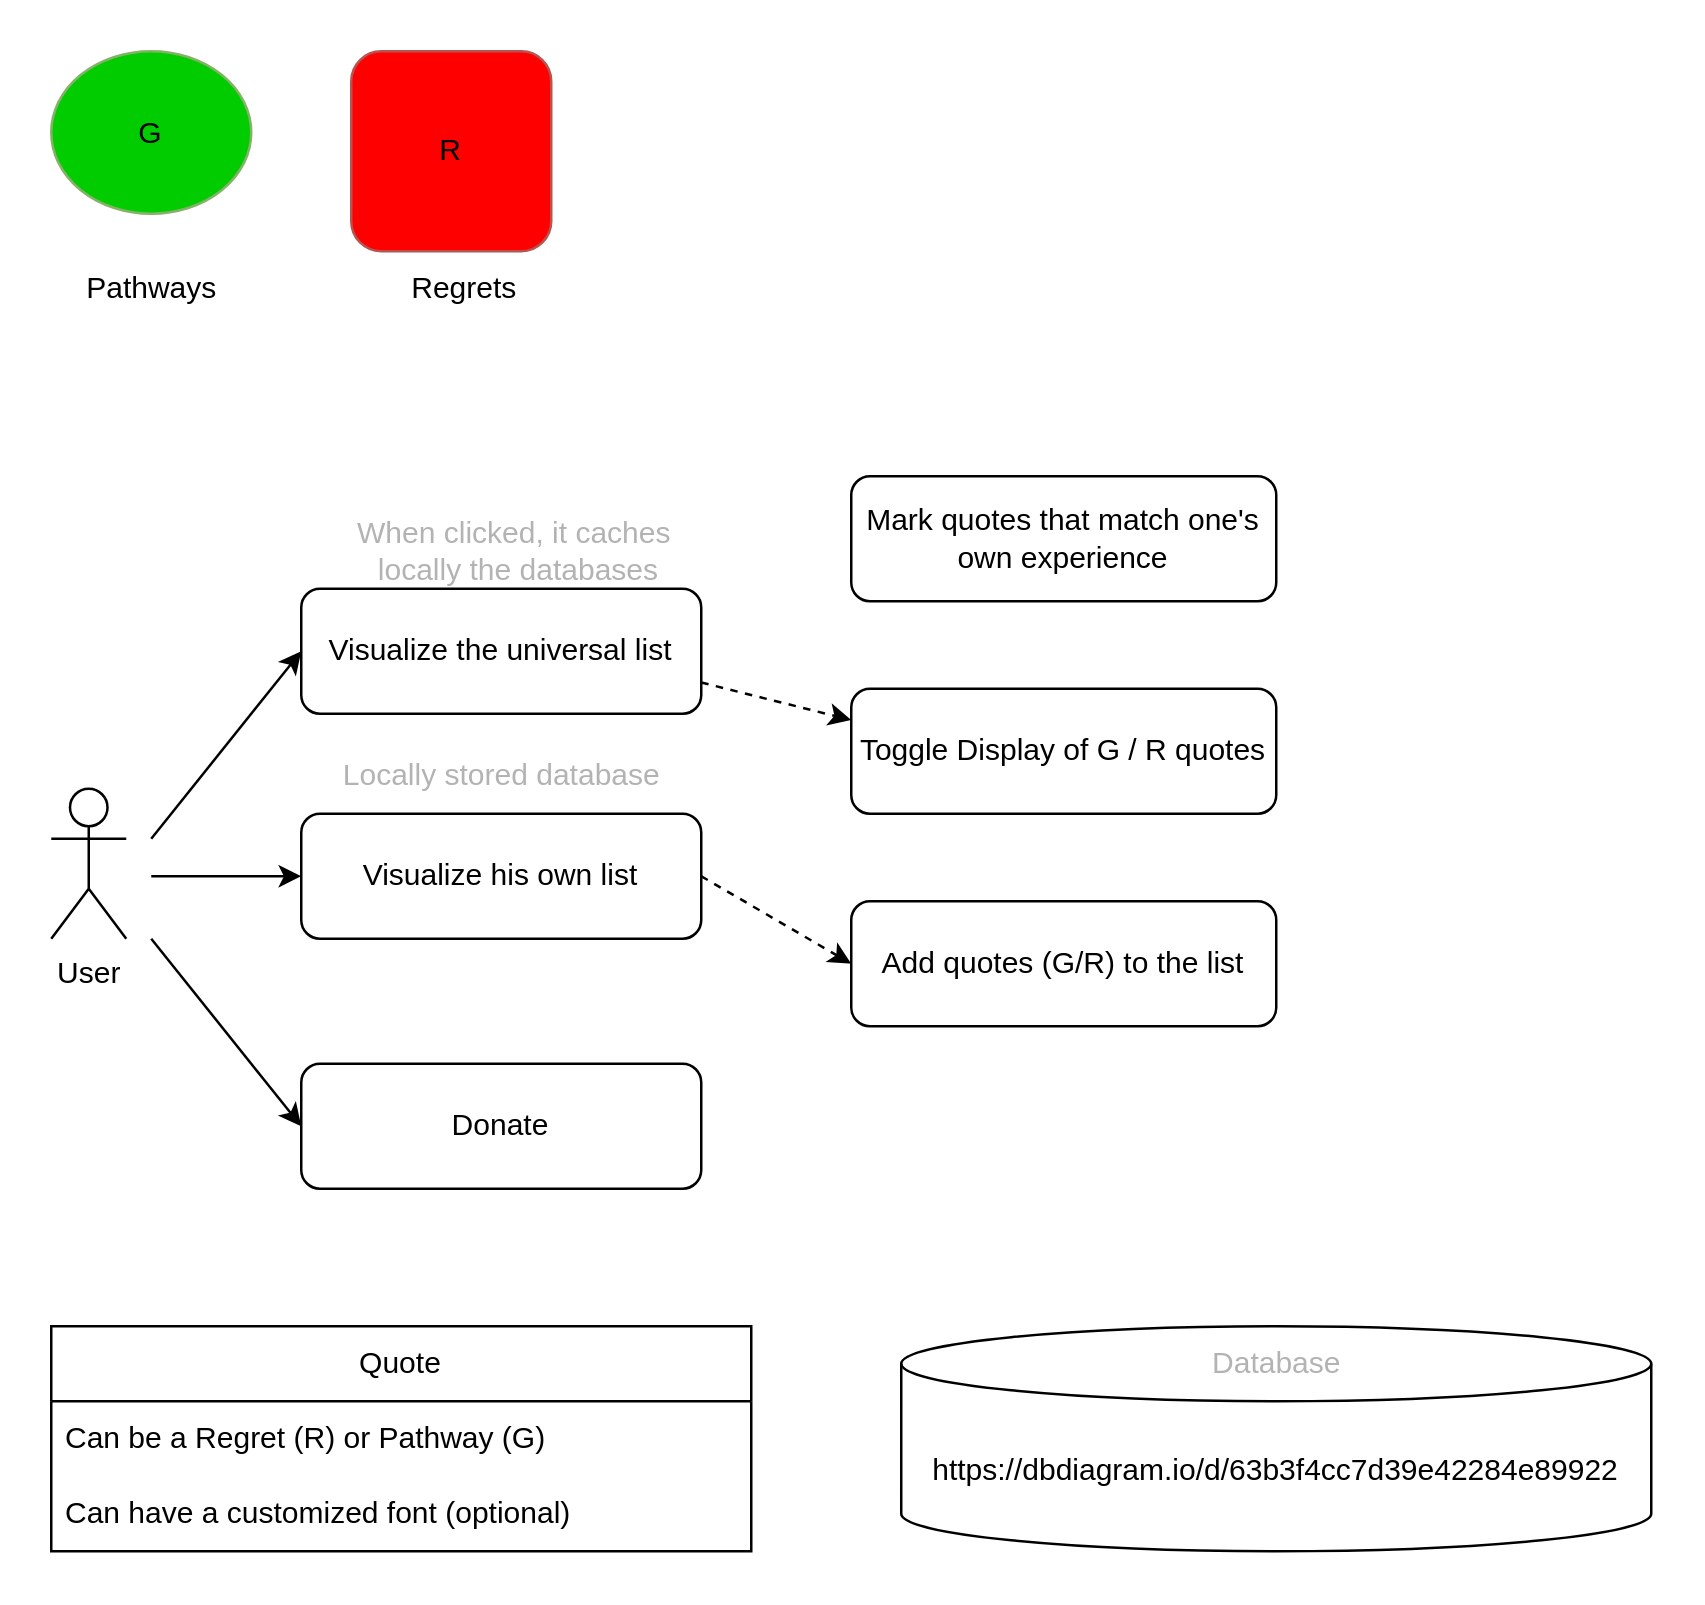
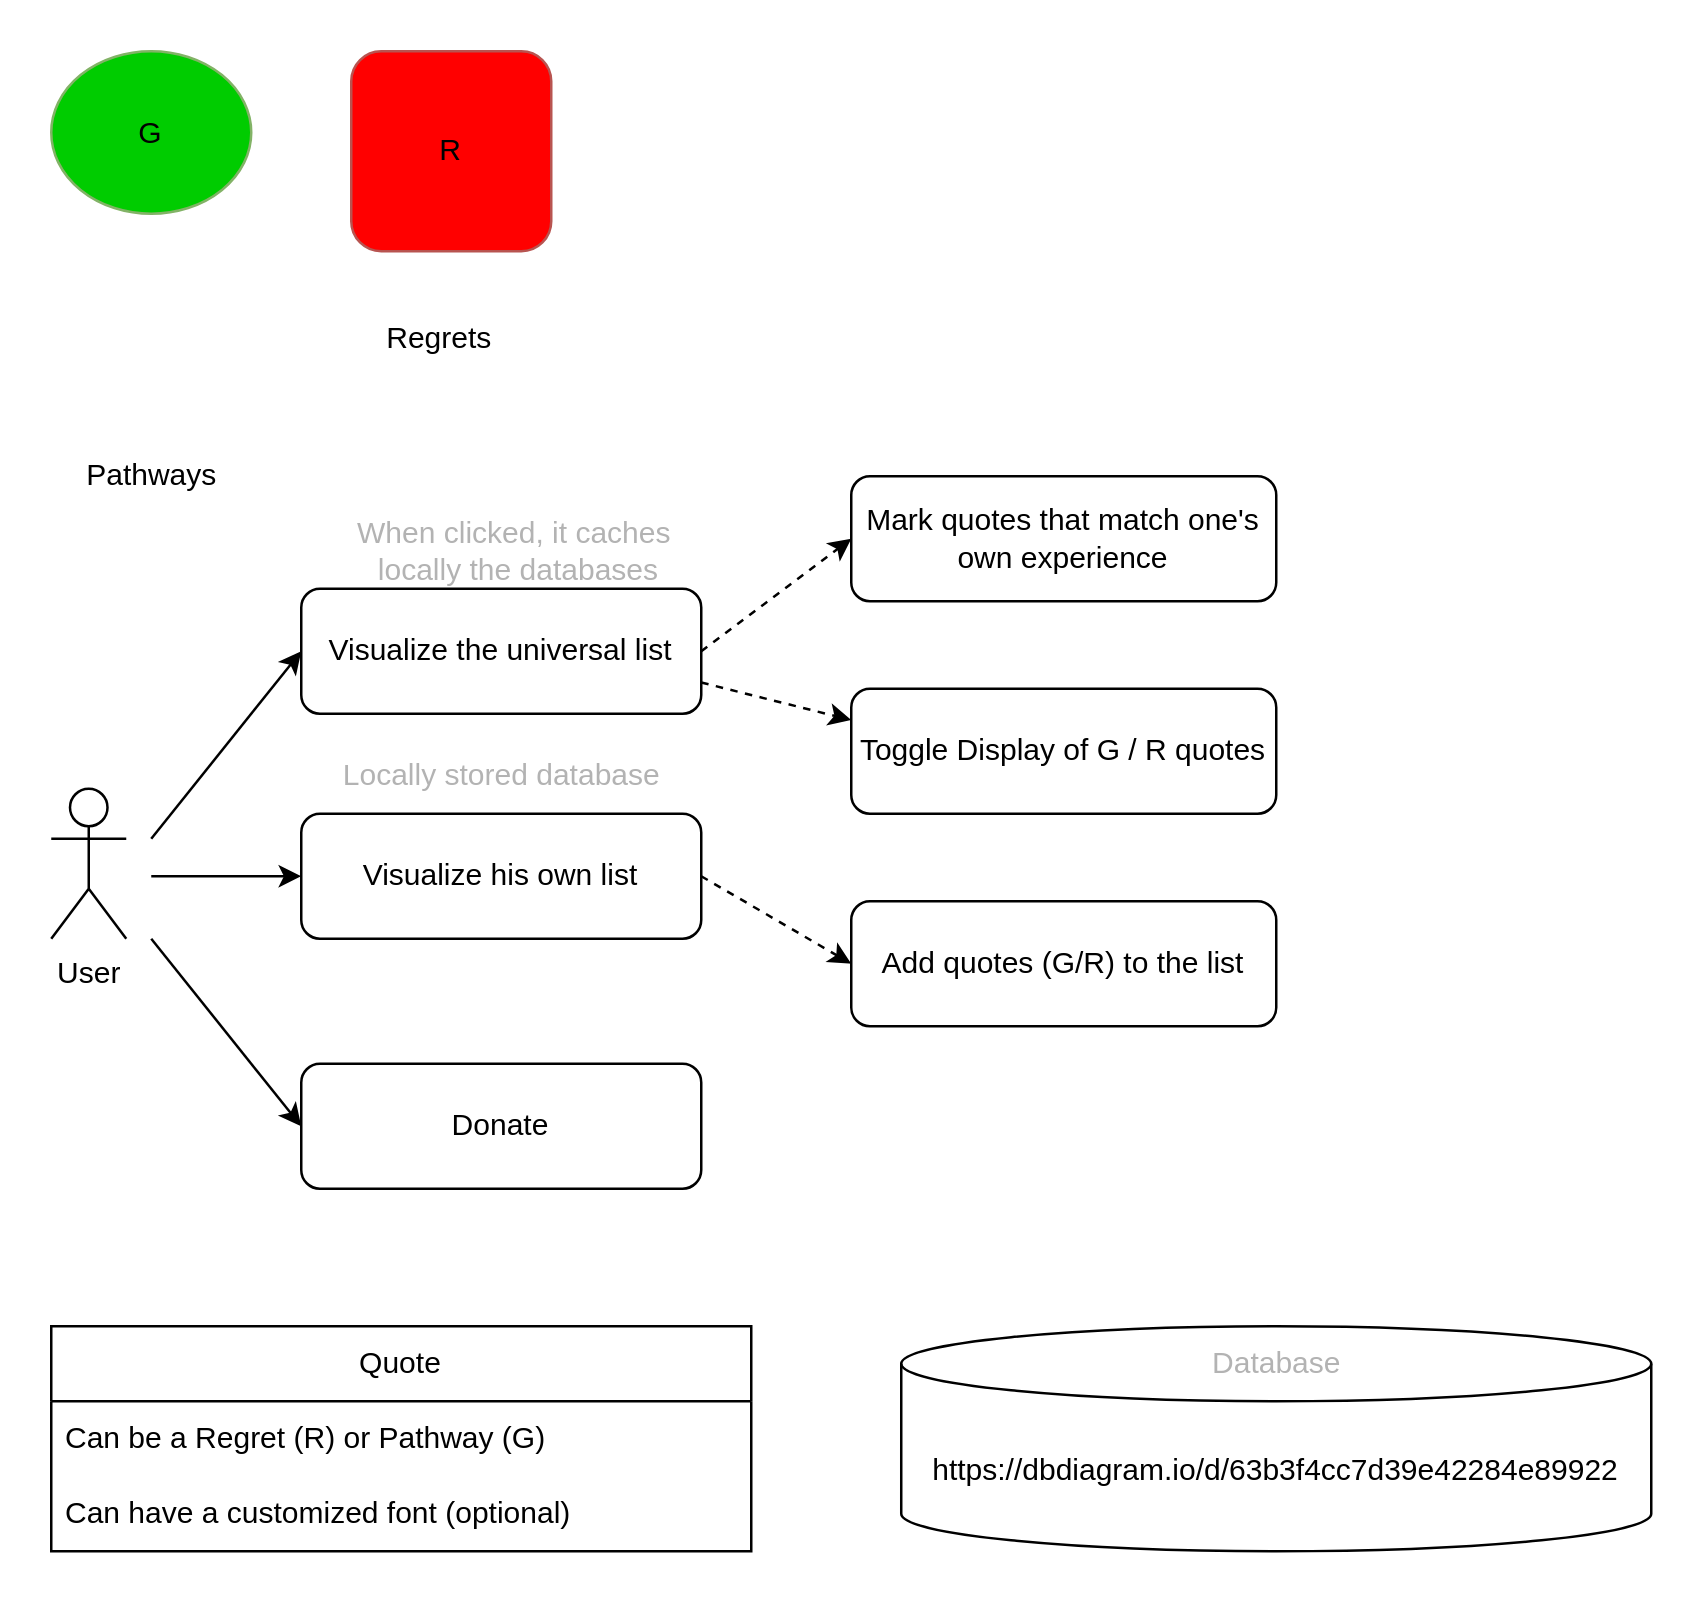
node "Pathways": moved (151, 289) -> (151, 476)
node "Regrets": moved (464, 289) -> (439, 339)
edge "Visualize the universal list" -> "Mark quotes that match one's own experience": added
